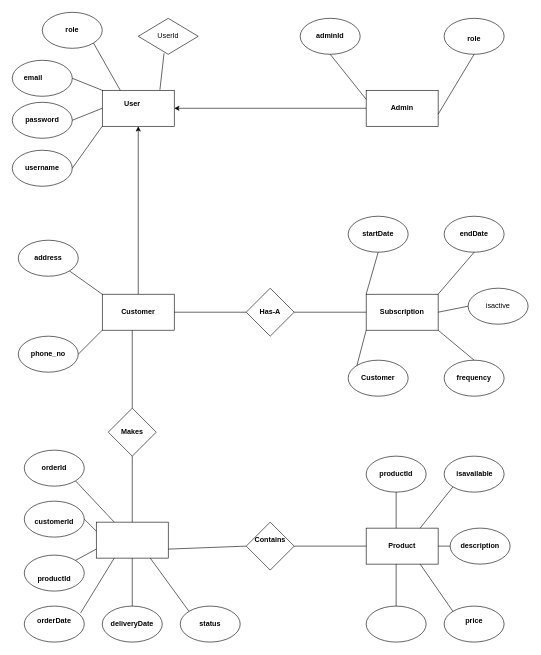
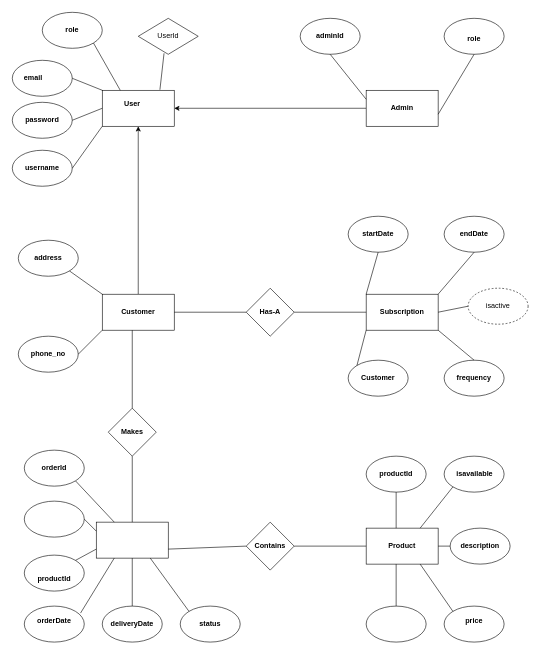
node "isactive": style solid -> dashed
node "customerId": removed
node "Contains": moved (270, 540) -> (270, 546)
